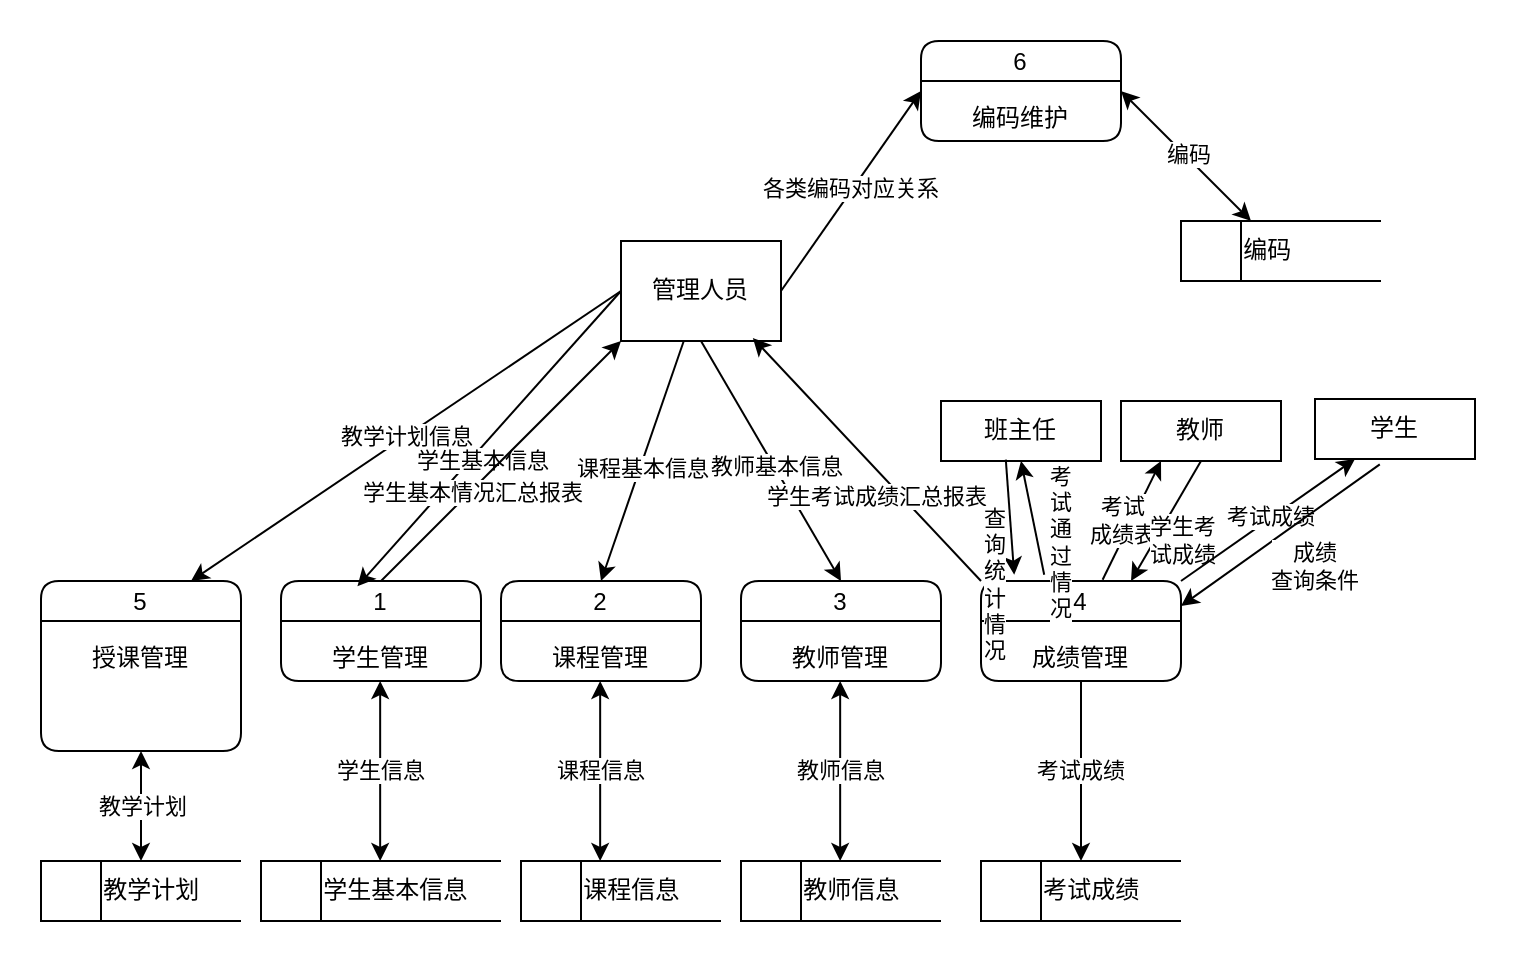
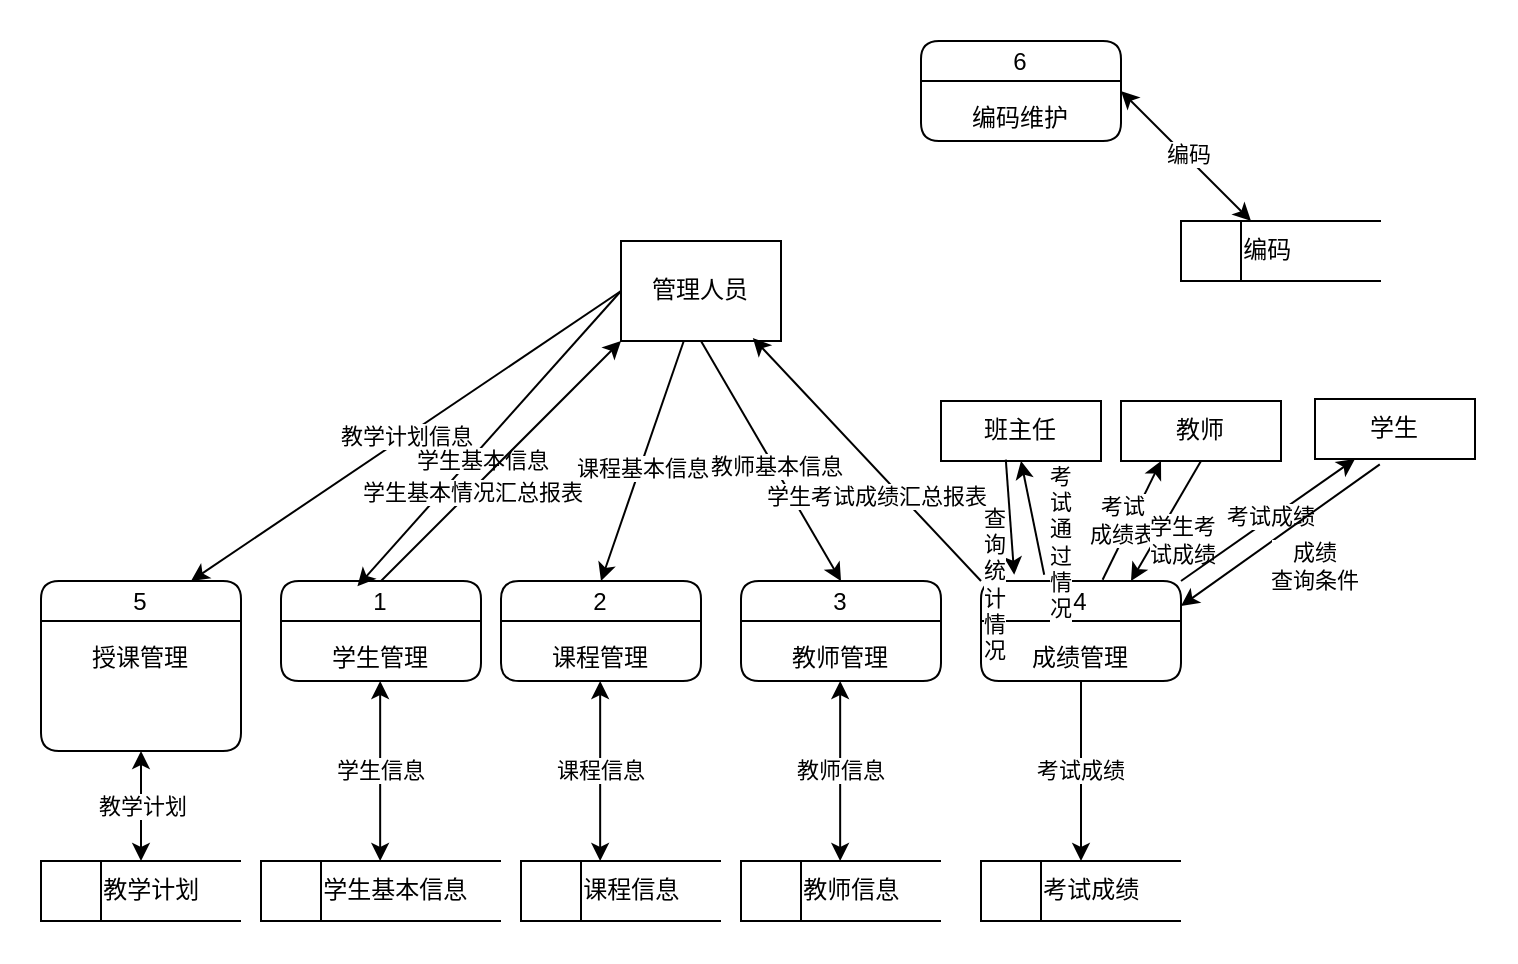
edge "管理人员" -> "6 编码维护": removed, label "各类编码对应关系"
